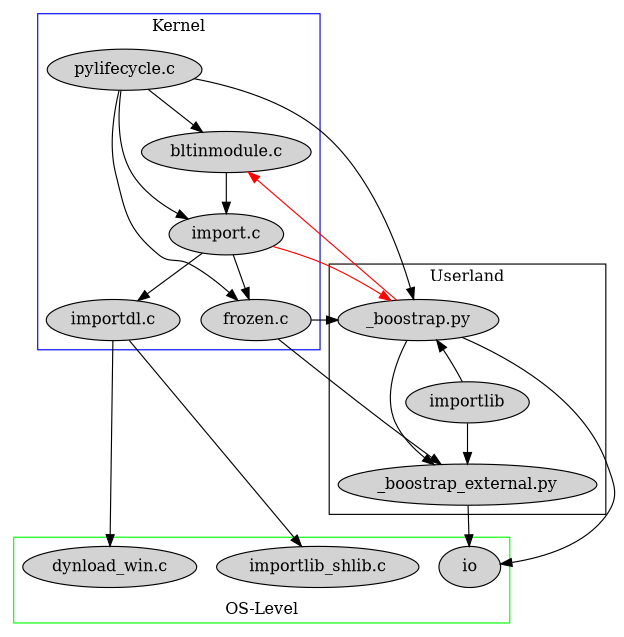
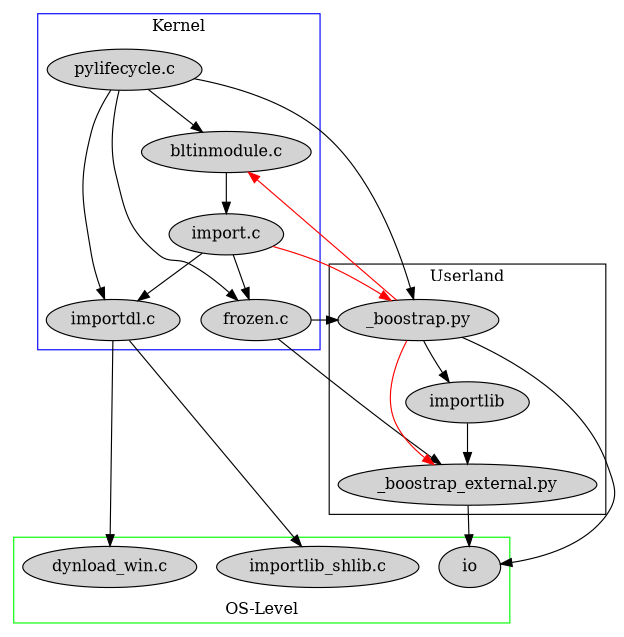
edge "pylifecycle.c" -> "import.c": now "pylifecycle.c" -> "importdl.c"
edge "importlib" -> "_boostrap.py": reversed
edge "_boostrap.py" -> "_boostrap_external.py": color black -> red
